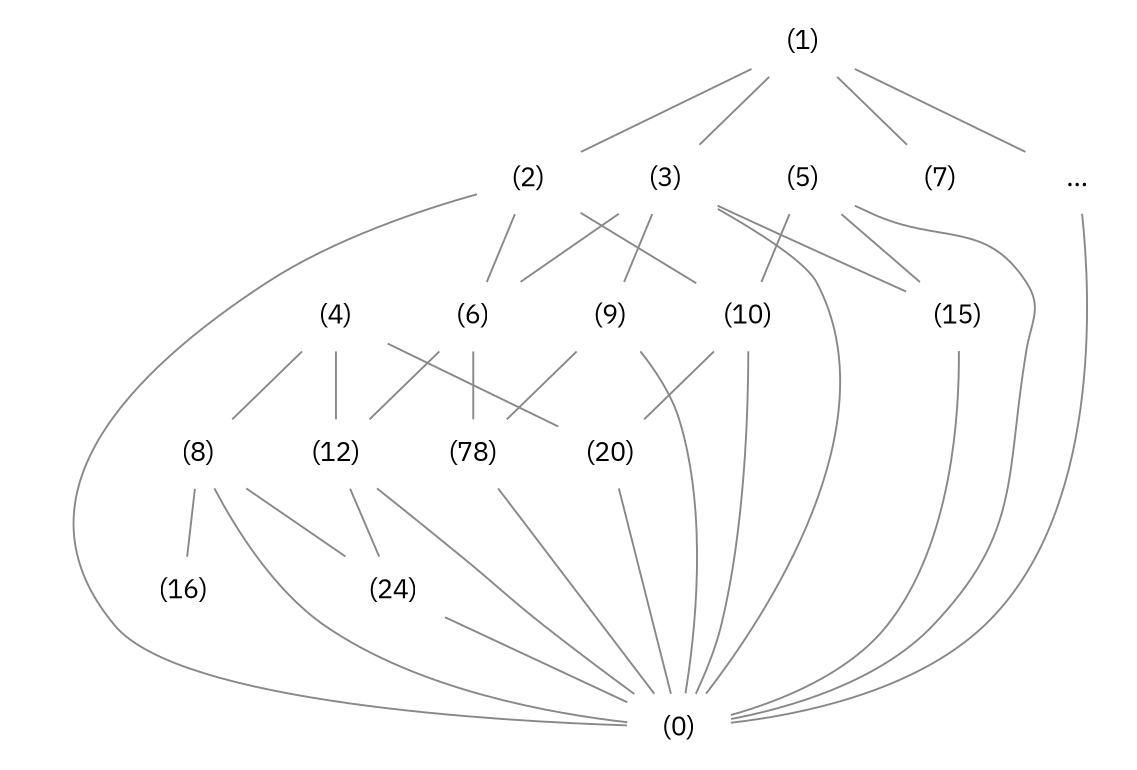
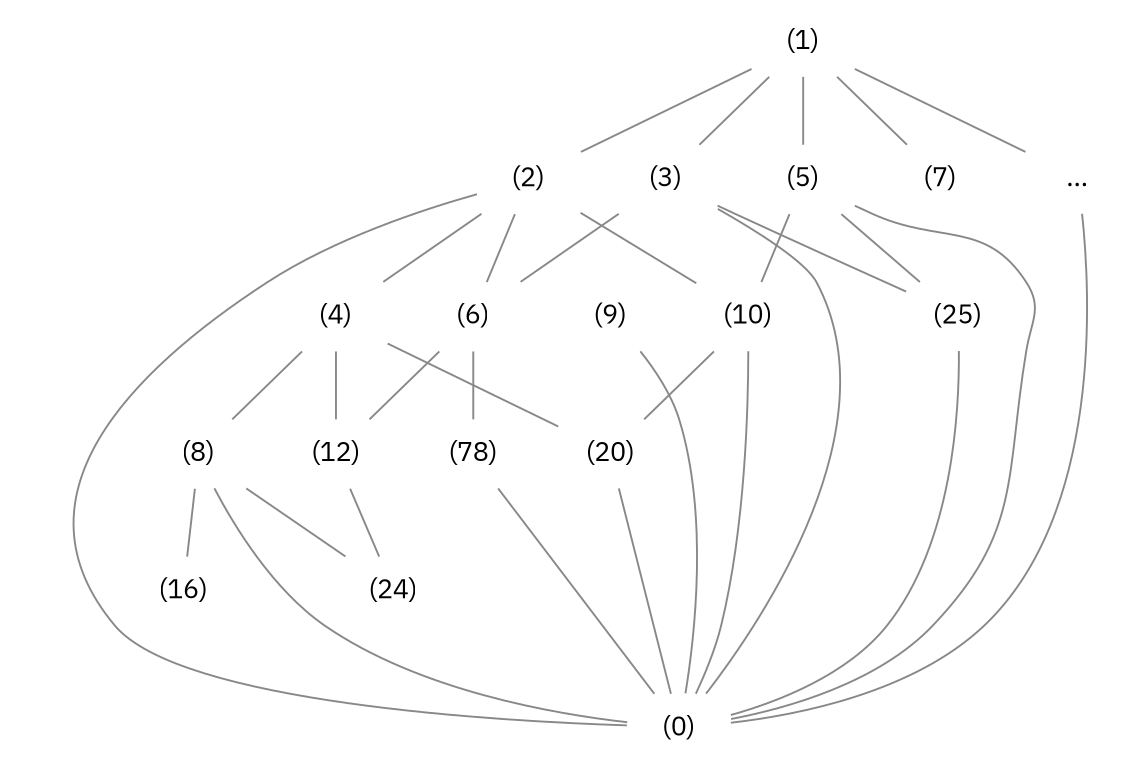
edge "(1)" -- "(5)": added
edge "(3)" -- "(9)": removed
edge "(2)" -- "(4)": added
node "(15)": label "(15)" -> "(25)"
edge "(9)" -- "(78)": removed
edge "(12)" -- "(0)": removed
edge "(24)" -- "(0)": removed
